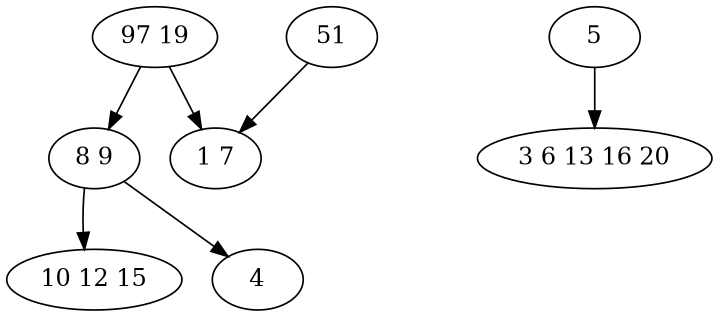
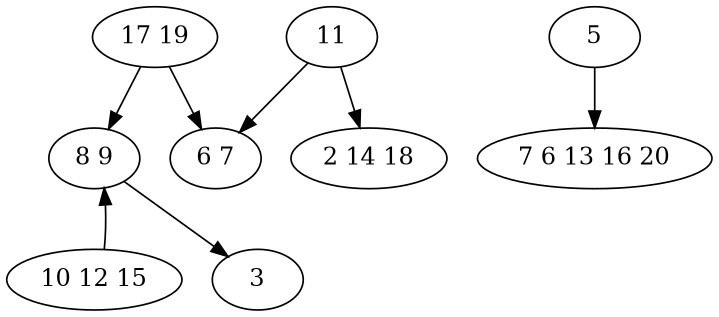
node "97 19": label "97 19" -> "17 19"
node "51": label "51" -> "11"
node "1 7": label "1 7" -> "6 7"
node "2 14 18": added
node "3 6 13 16 20": label "3 6 13 16 20" -> "7 6 13 16 20"
edge "8 9" -> "10 12 15": reversed
node "4": label "4" -> "3"
